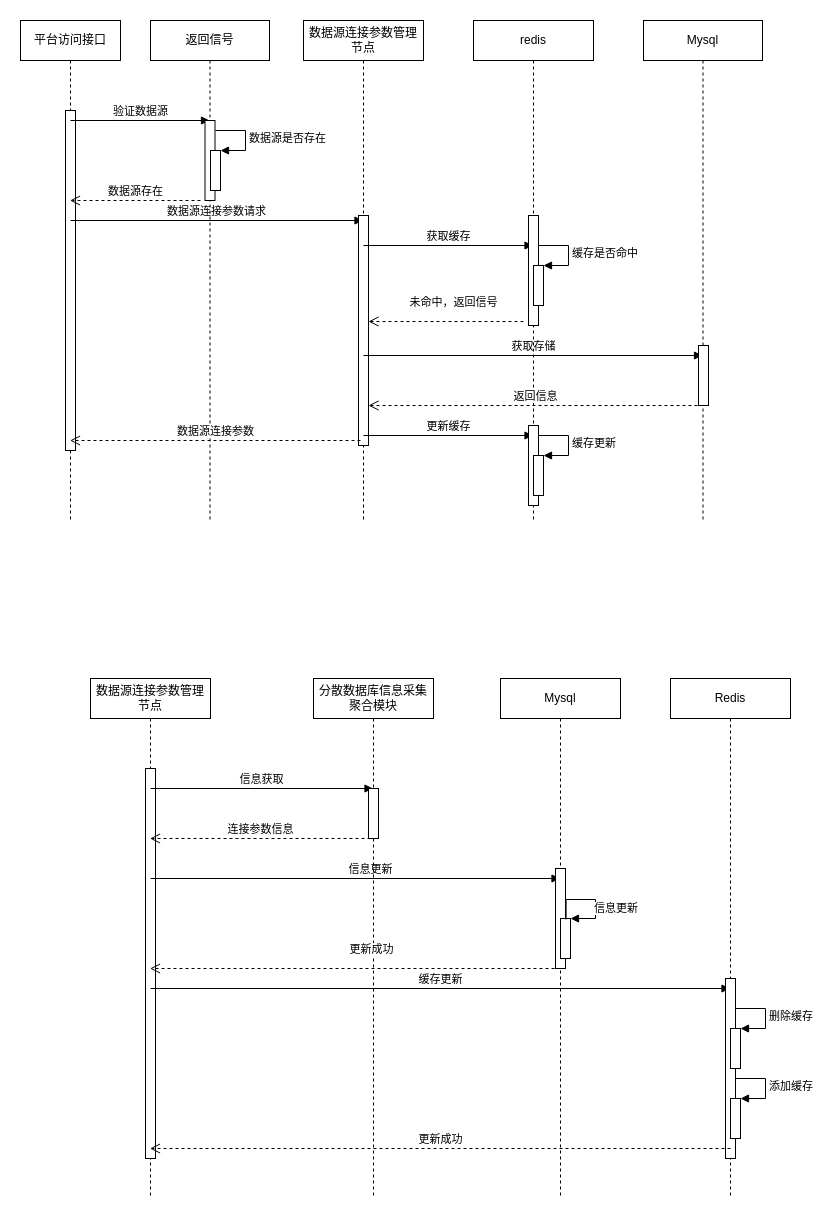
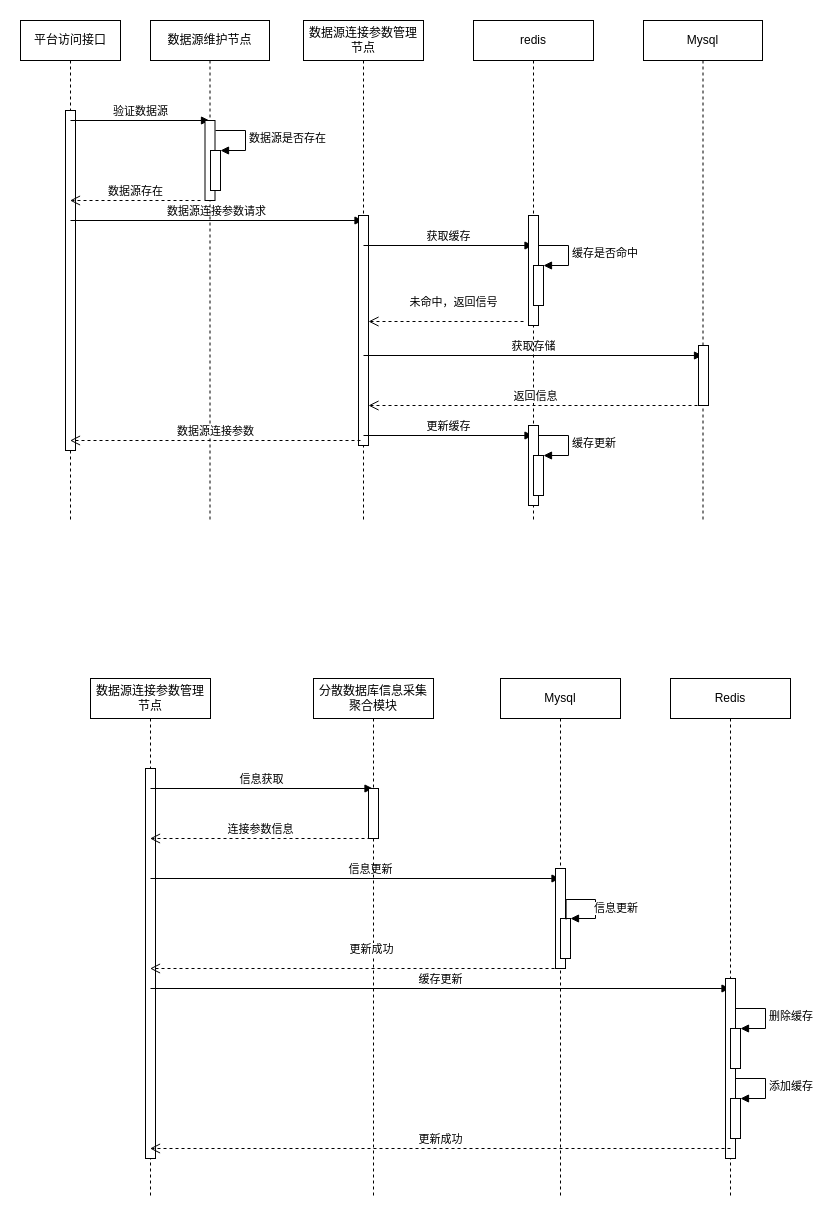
node "返回信号": label "返回信号" -> "数据源维护节点"
